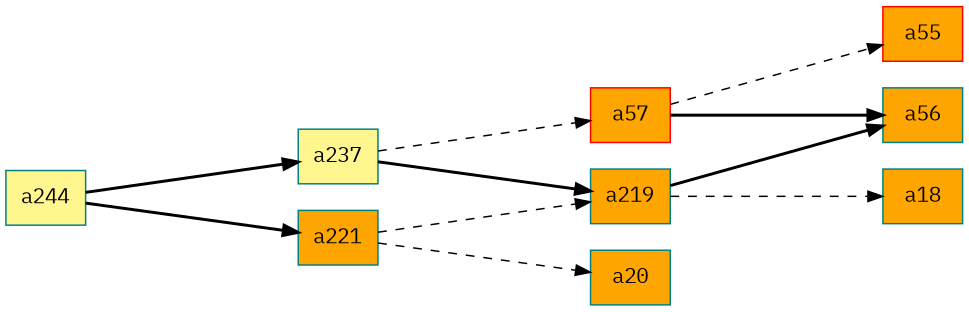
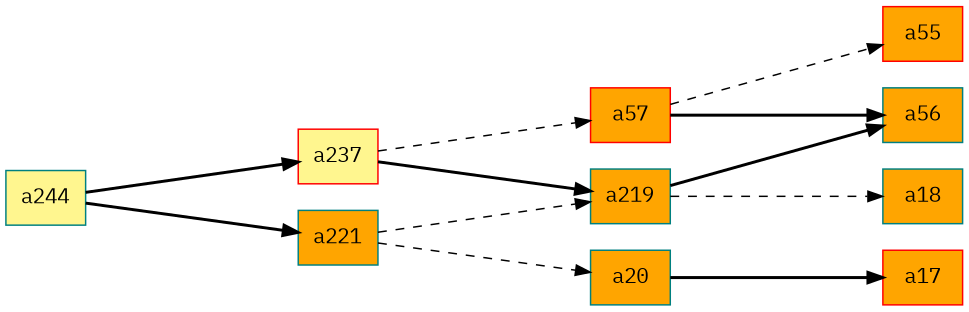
node "a237": color teal -> red
node "a17": added
